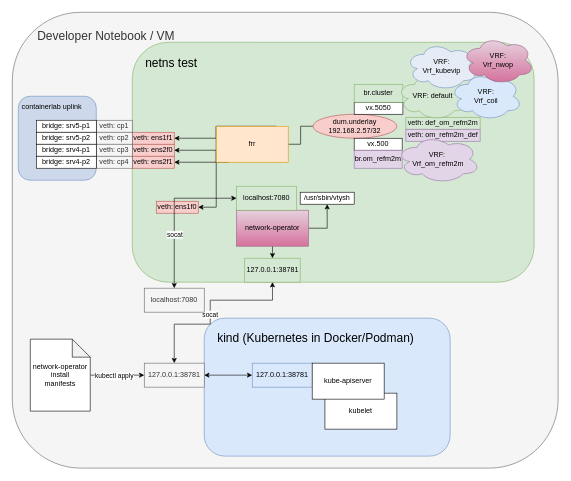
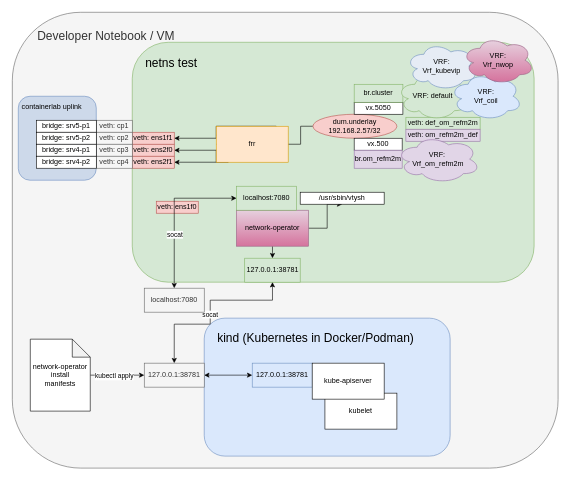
node "/usr/sbin/vtysh": size 54x12 -> 84x12
edge "frr" -> "veth: ens1f0": removed
